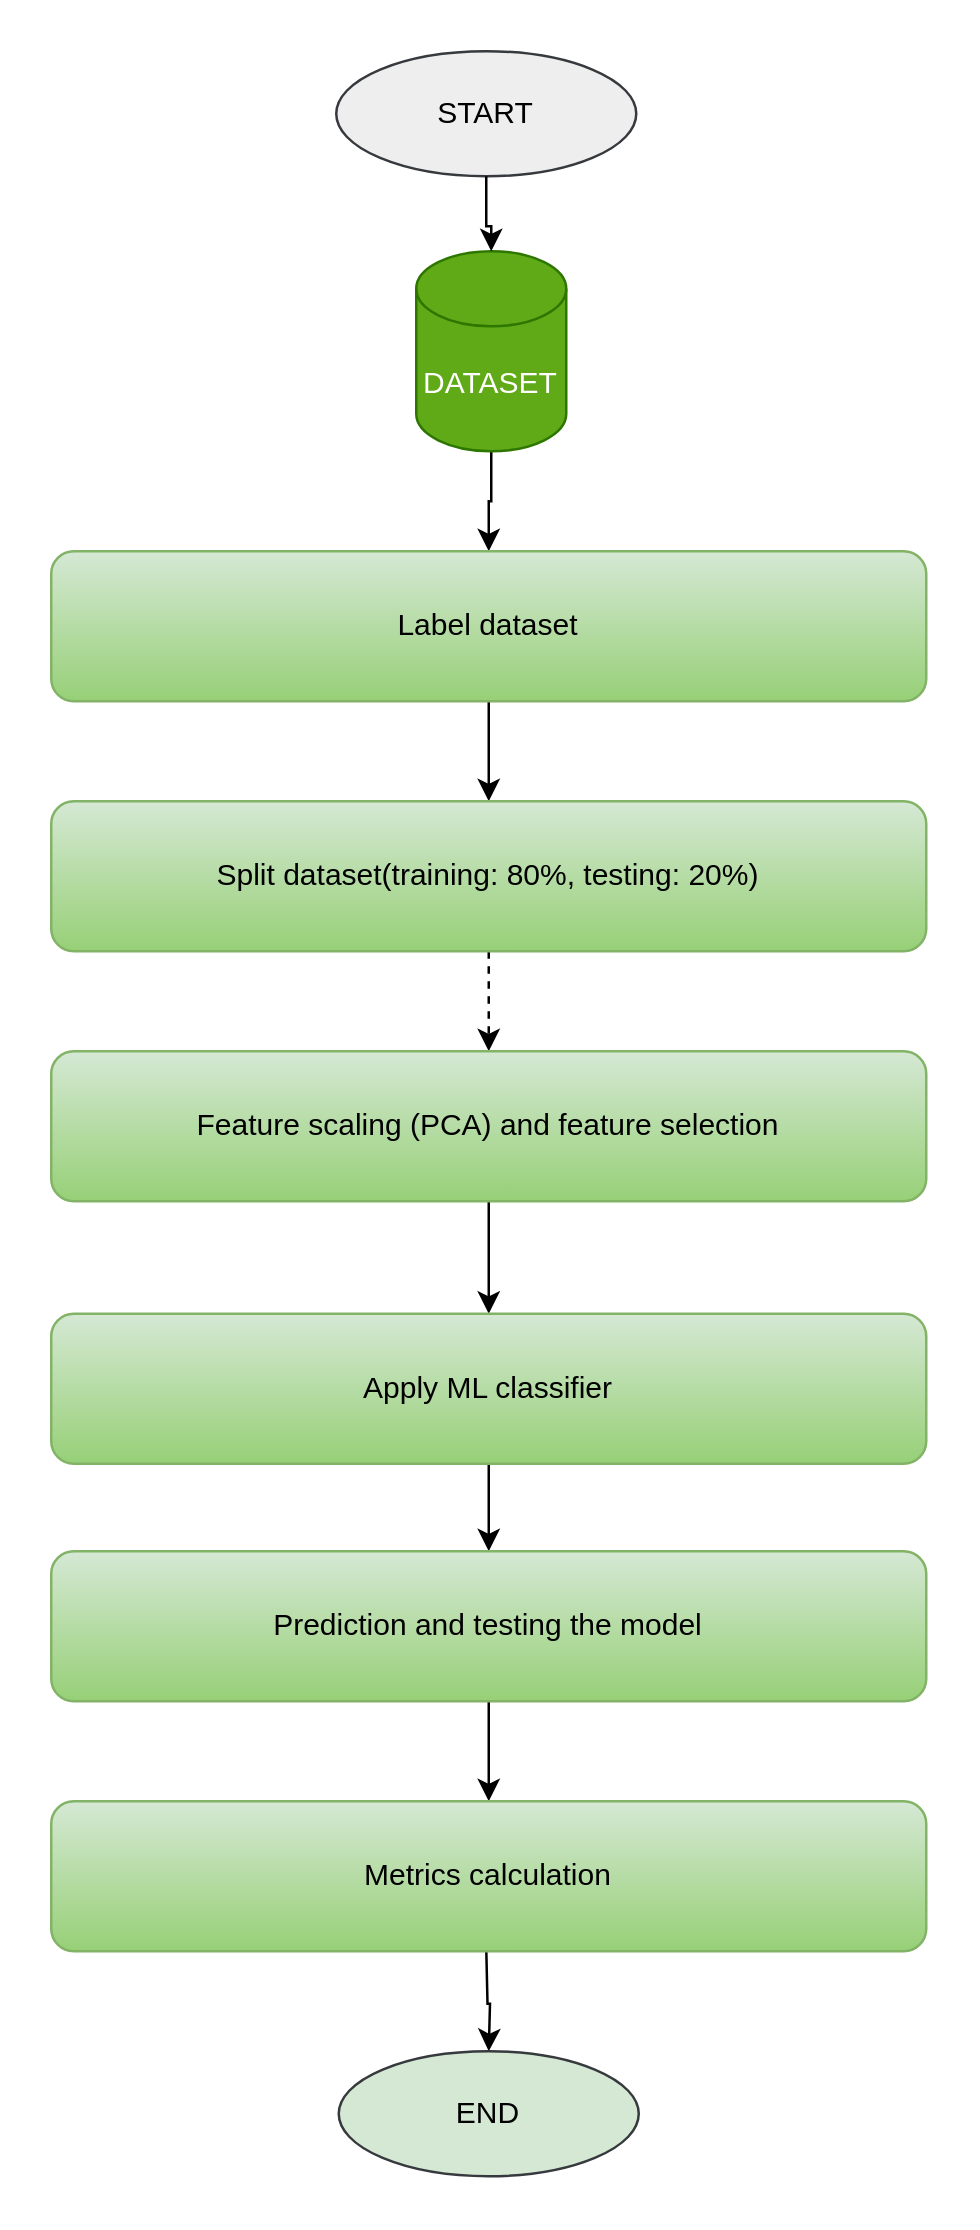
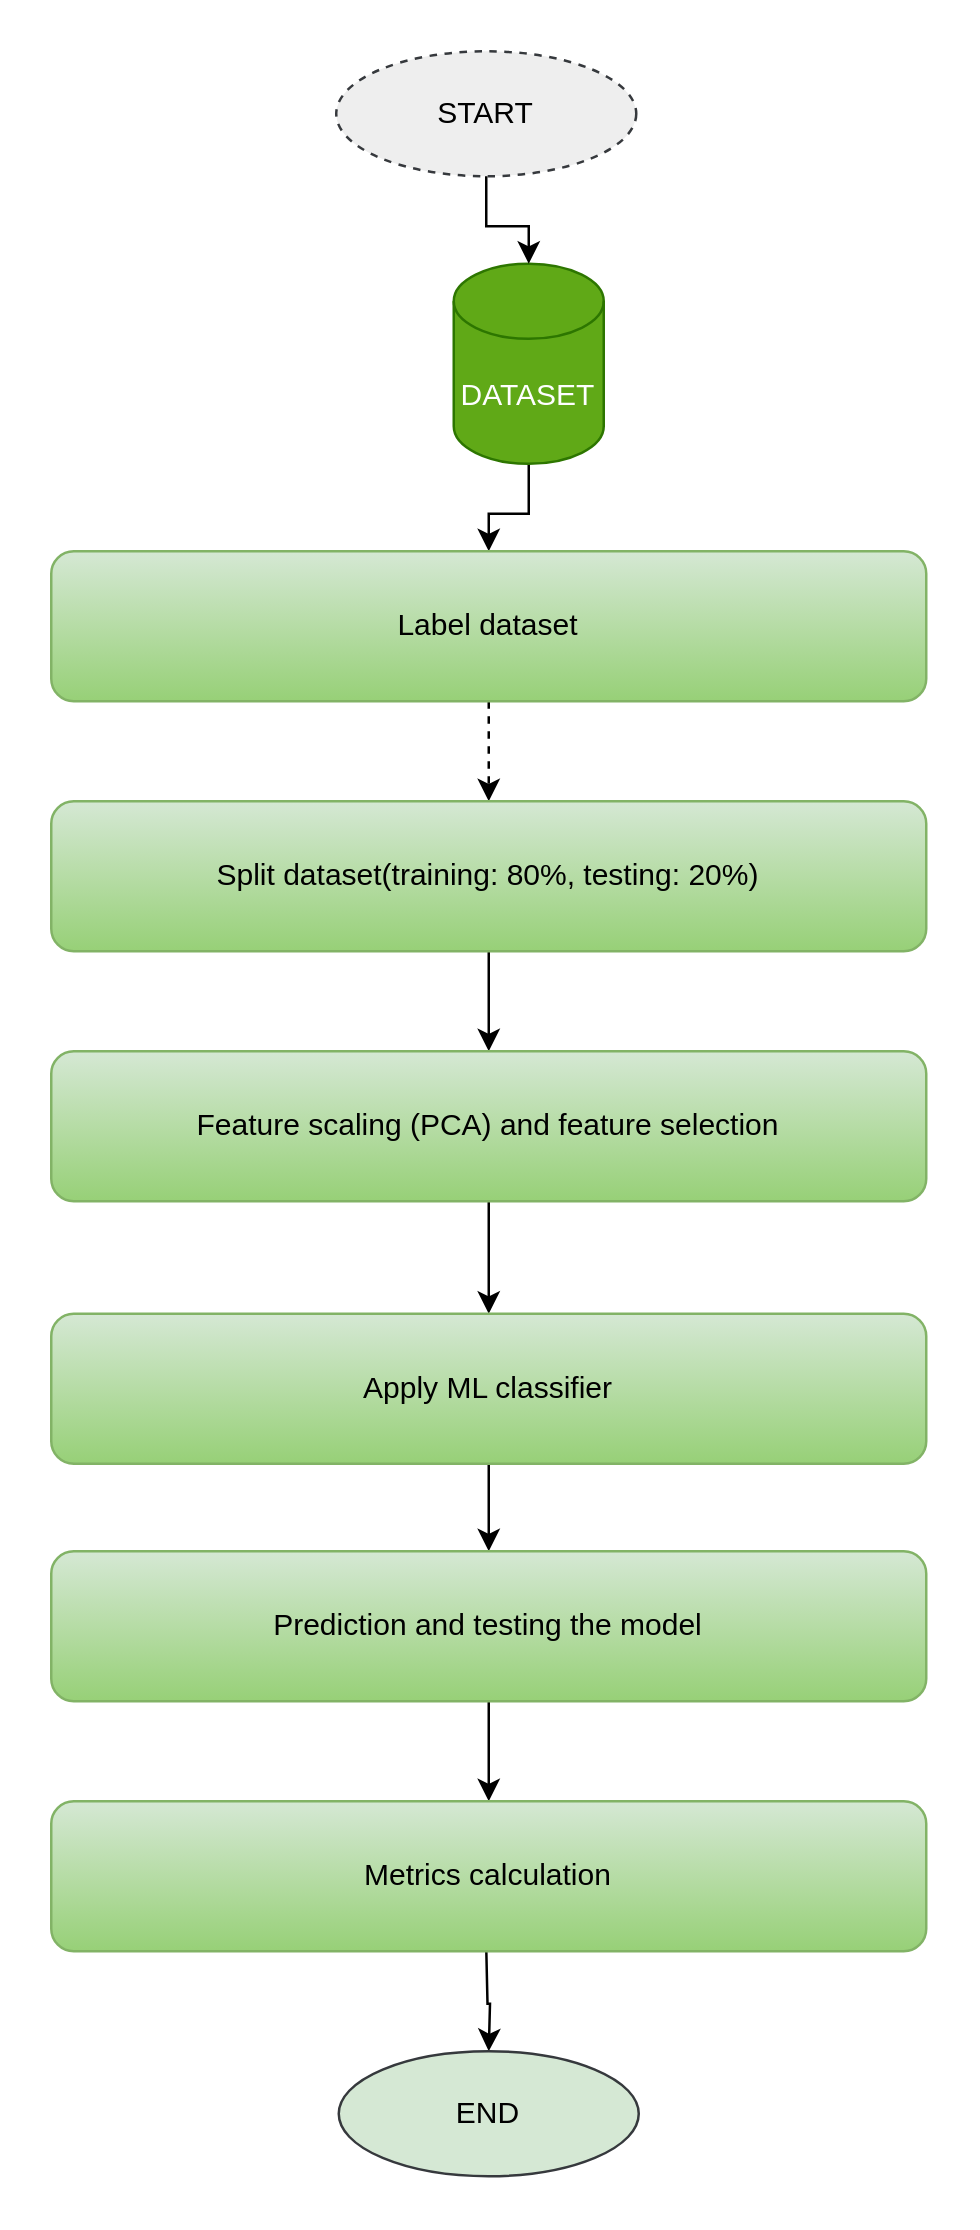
node "START": style solid -> dashed
node "DATASET": moved (491, 351) -> (529, 364)
edge "Label dataset" -> "Split dataset(training: 80%, testing: 20%)": style solid -> dashed
edge "Split dataset(training: 80%, testing: 20%)" -> "Feature scaling (PCA) and feature selection": style dashed -> solid
